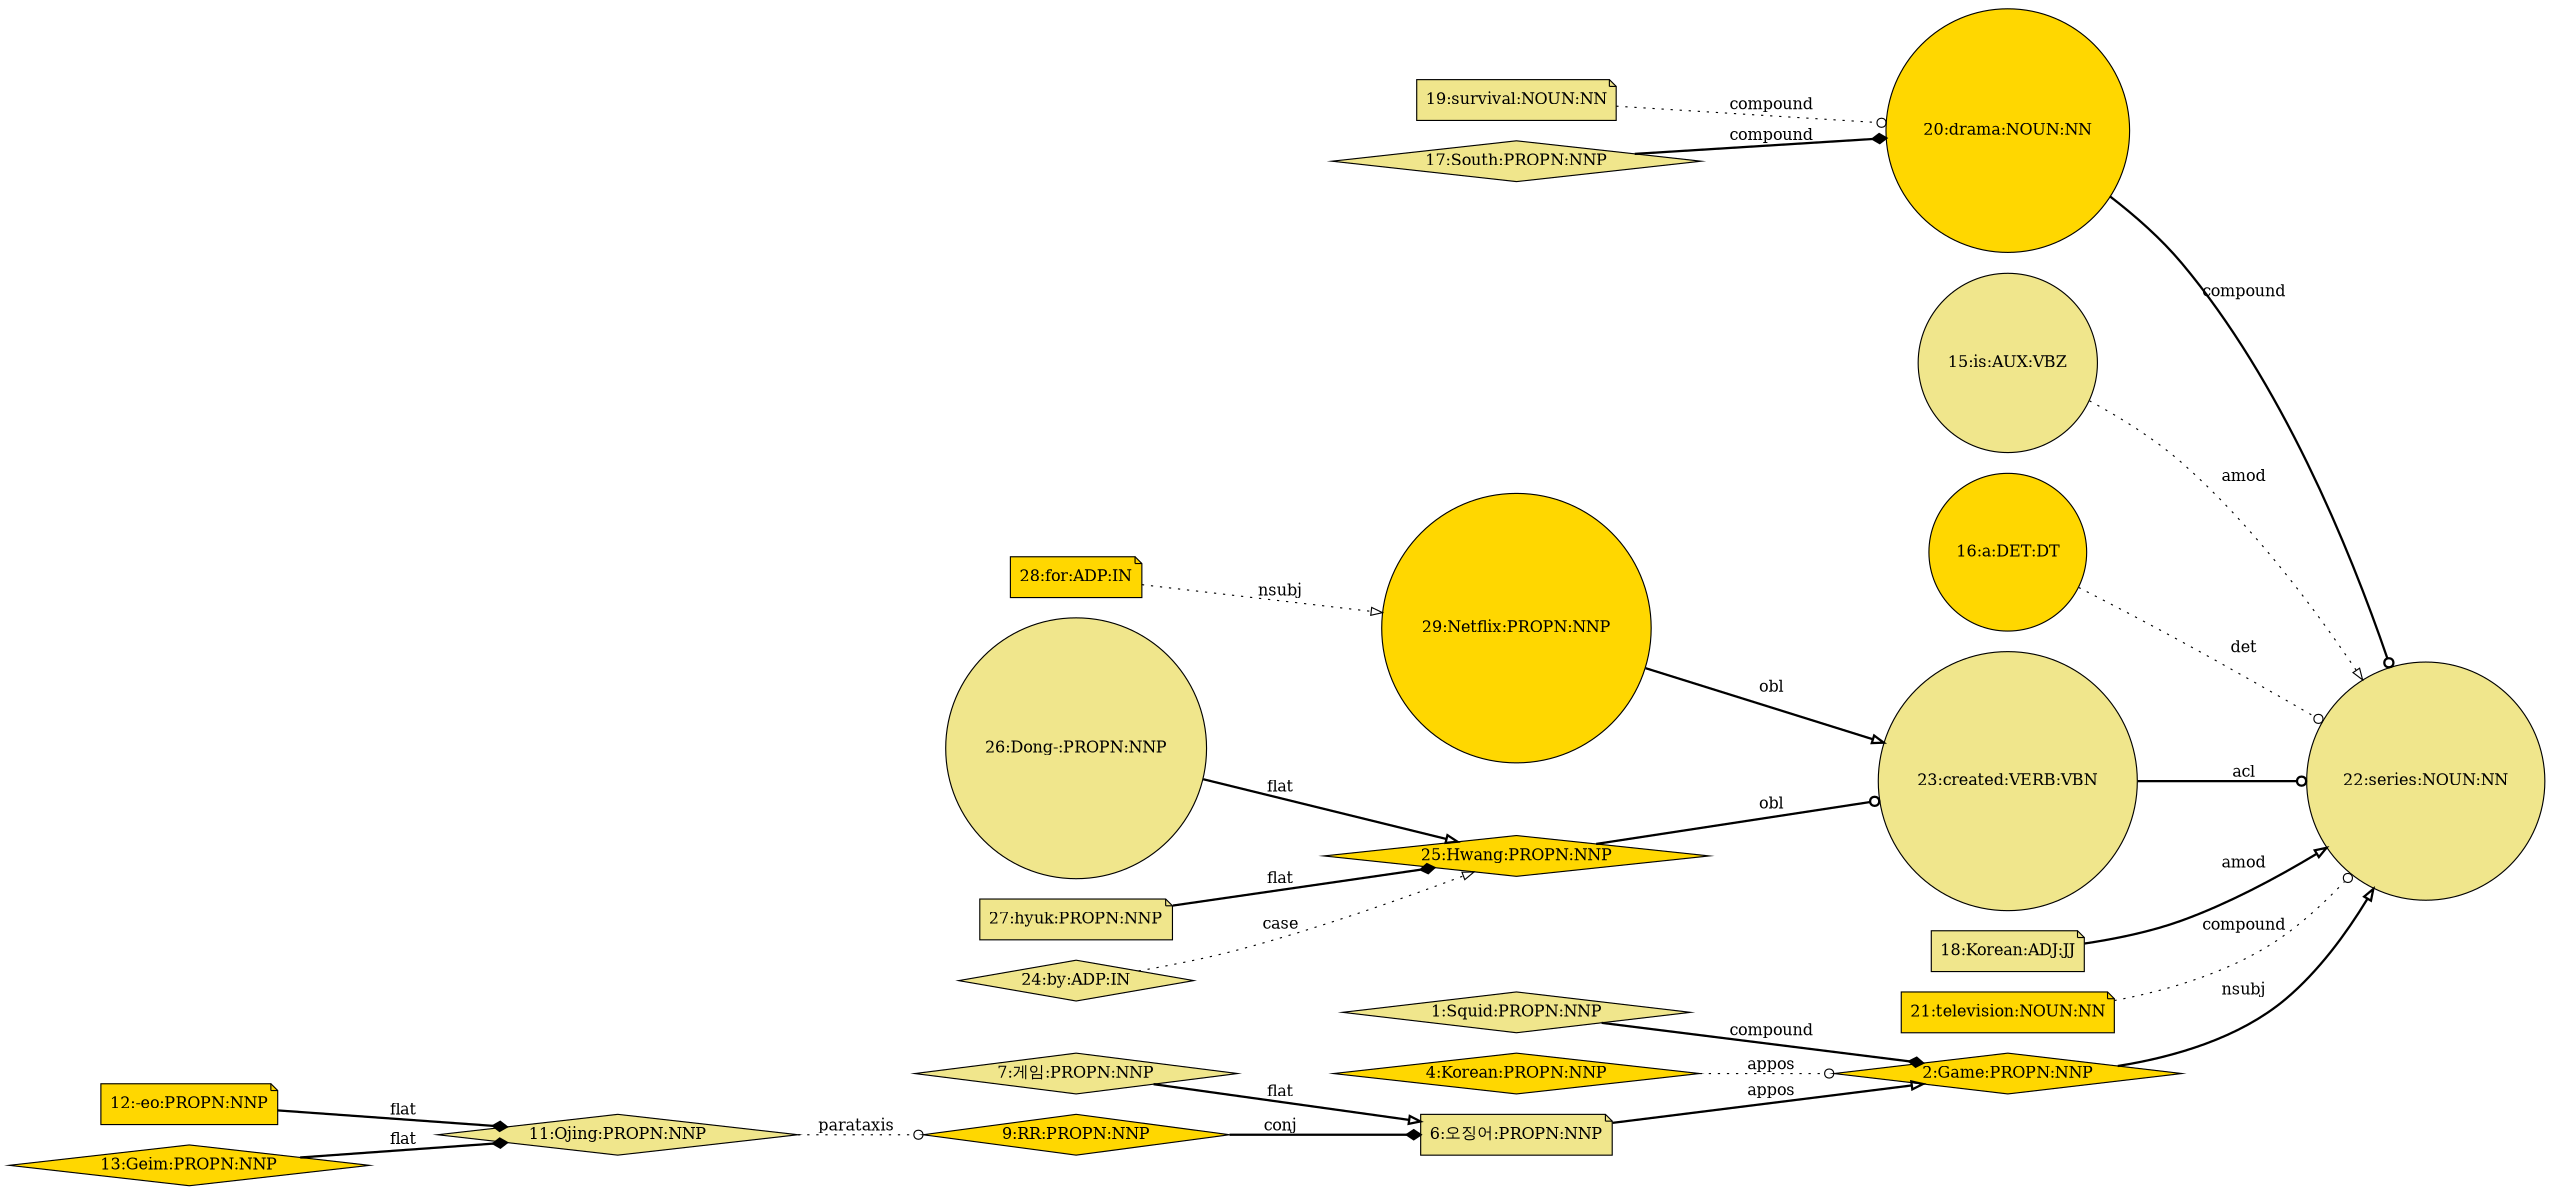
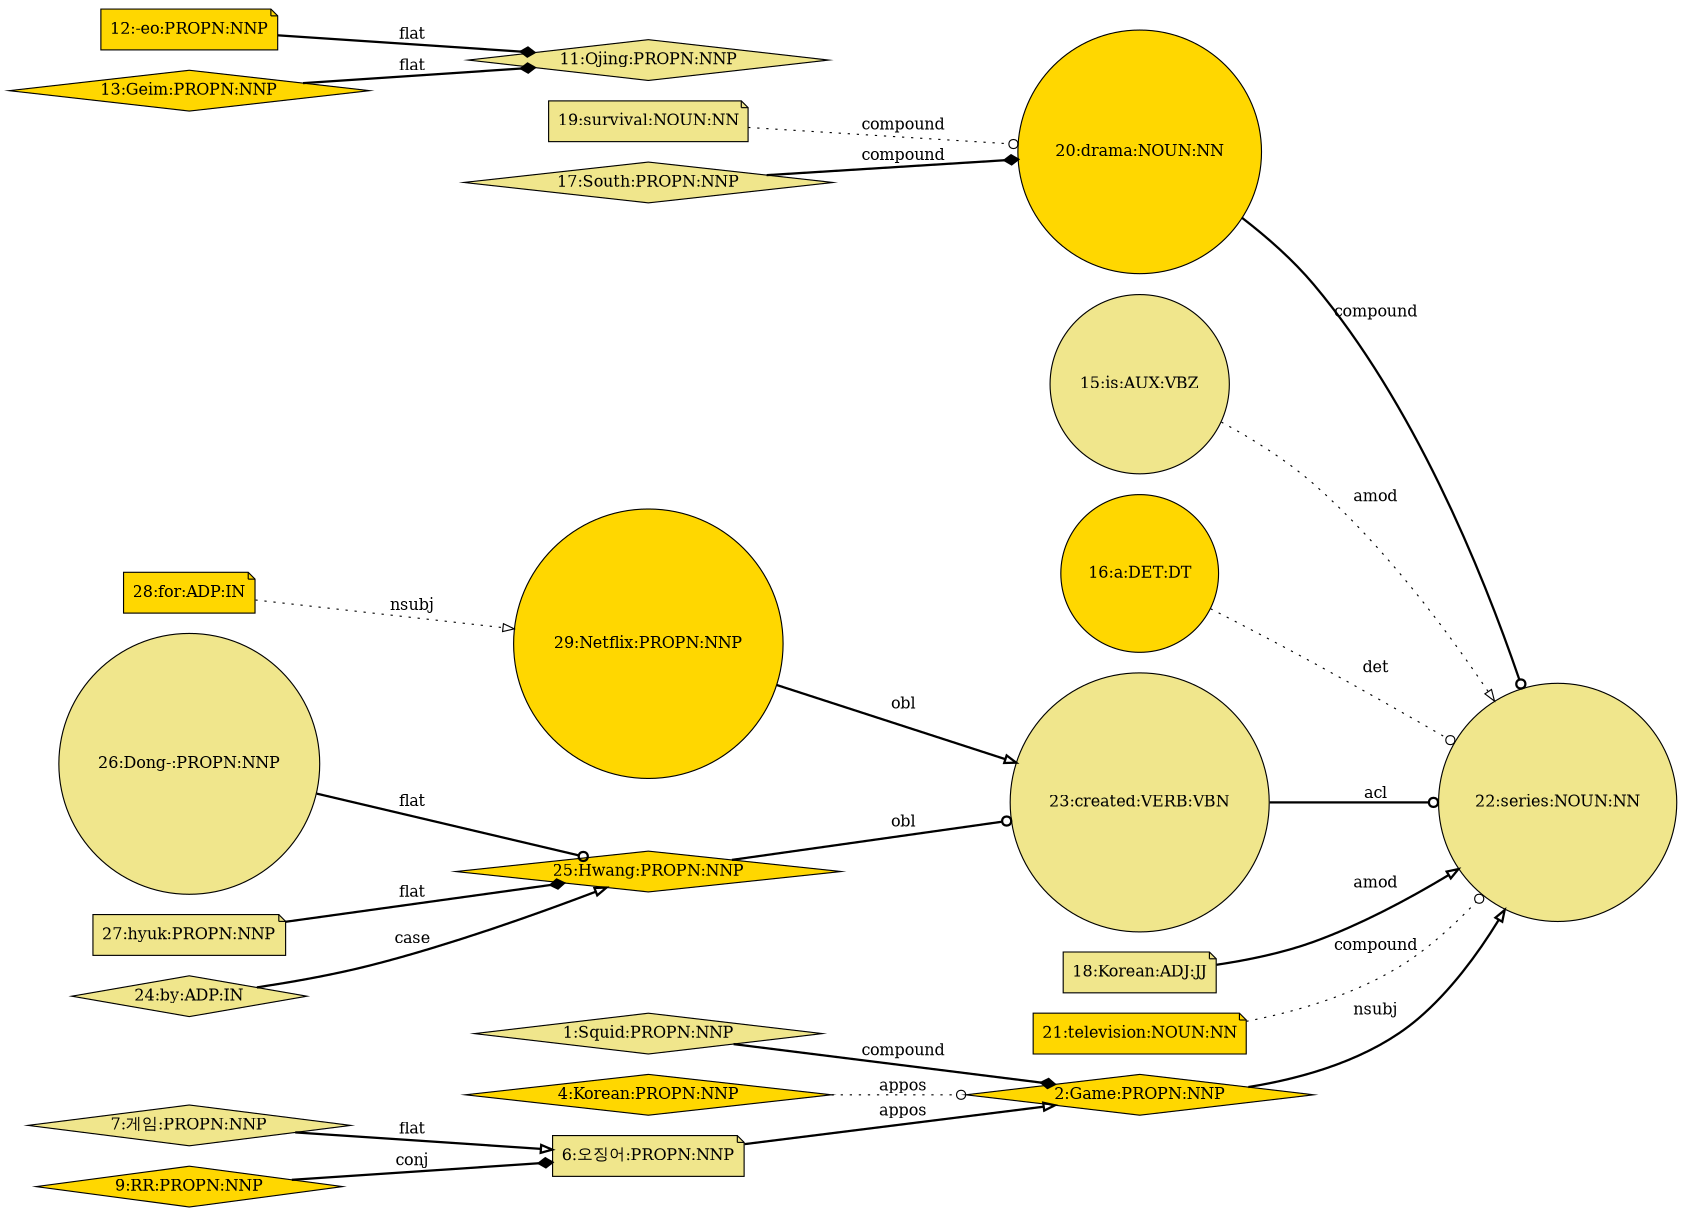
edge "26:Dong-:PROPN:NNP" -> "25:Hwang:PROPN:NNP": arrowhead onormal -> odot
edge "24:by:ADP:IN" -> "25:Hwang:PROPN:NNP": style dotted -> bold
edge "11:Ojing:PROPN:NNP" -> "9:RR:PROPN:NNP": removed, label "parataxis"
